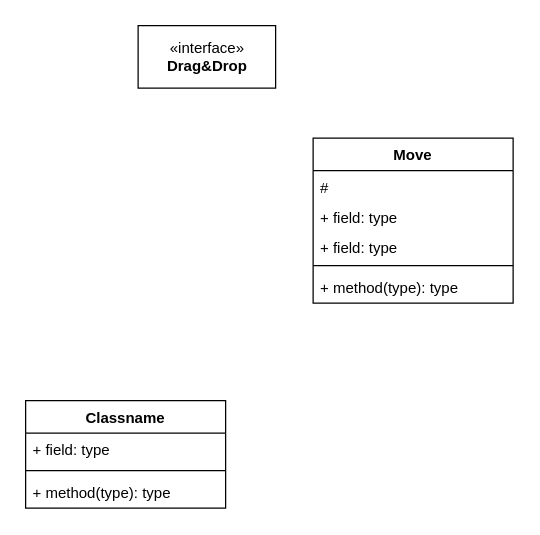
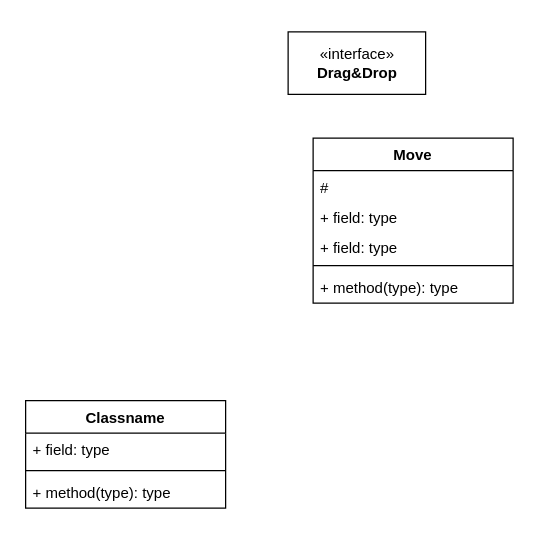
node "«interface» Drag&Drop": moved (207, 57) -> (357, 63)
